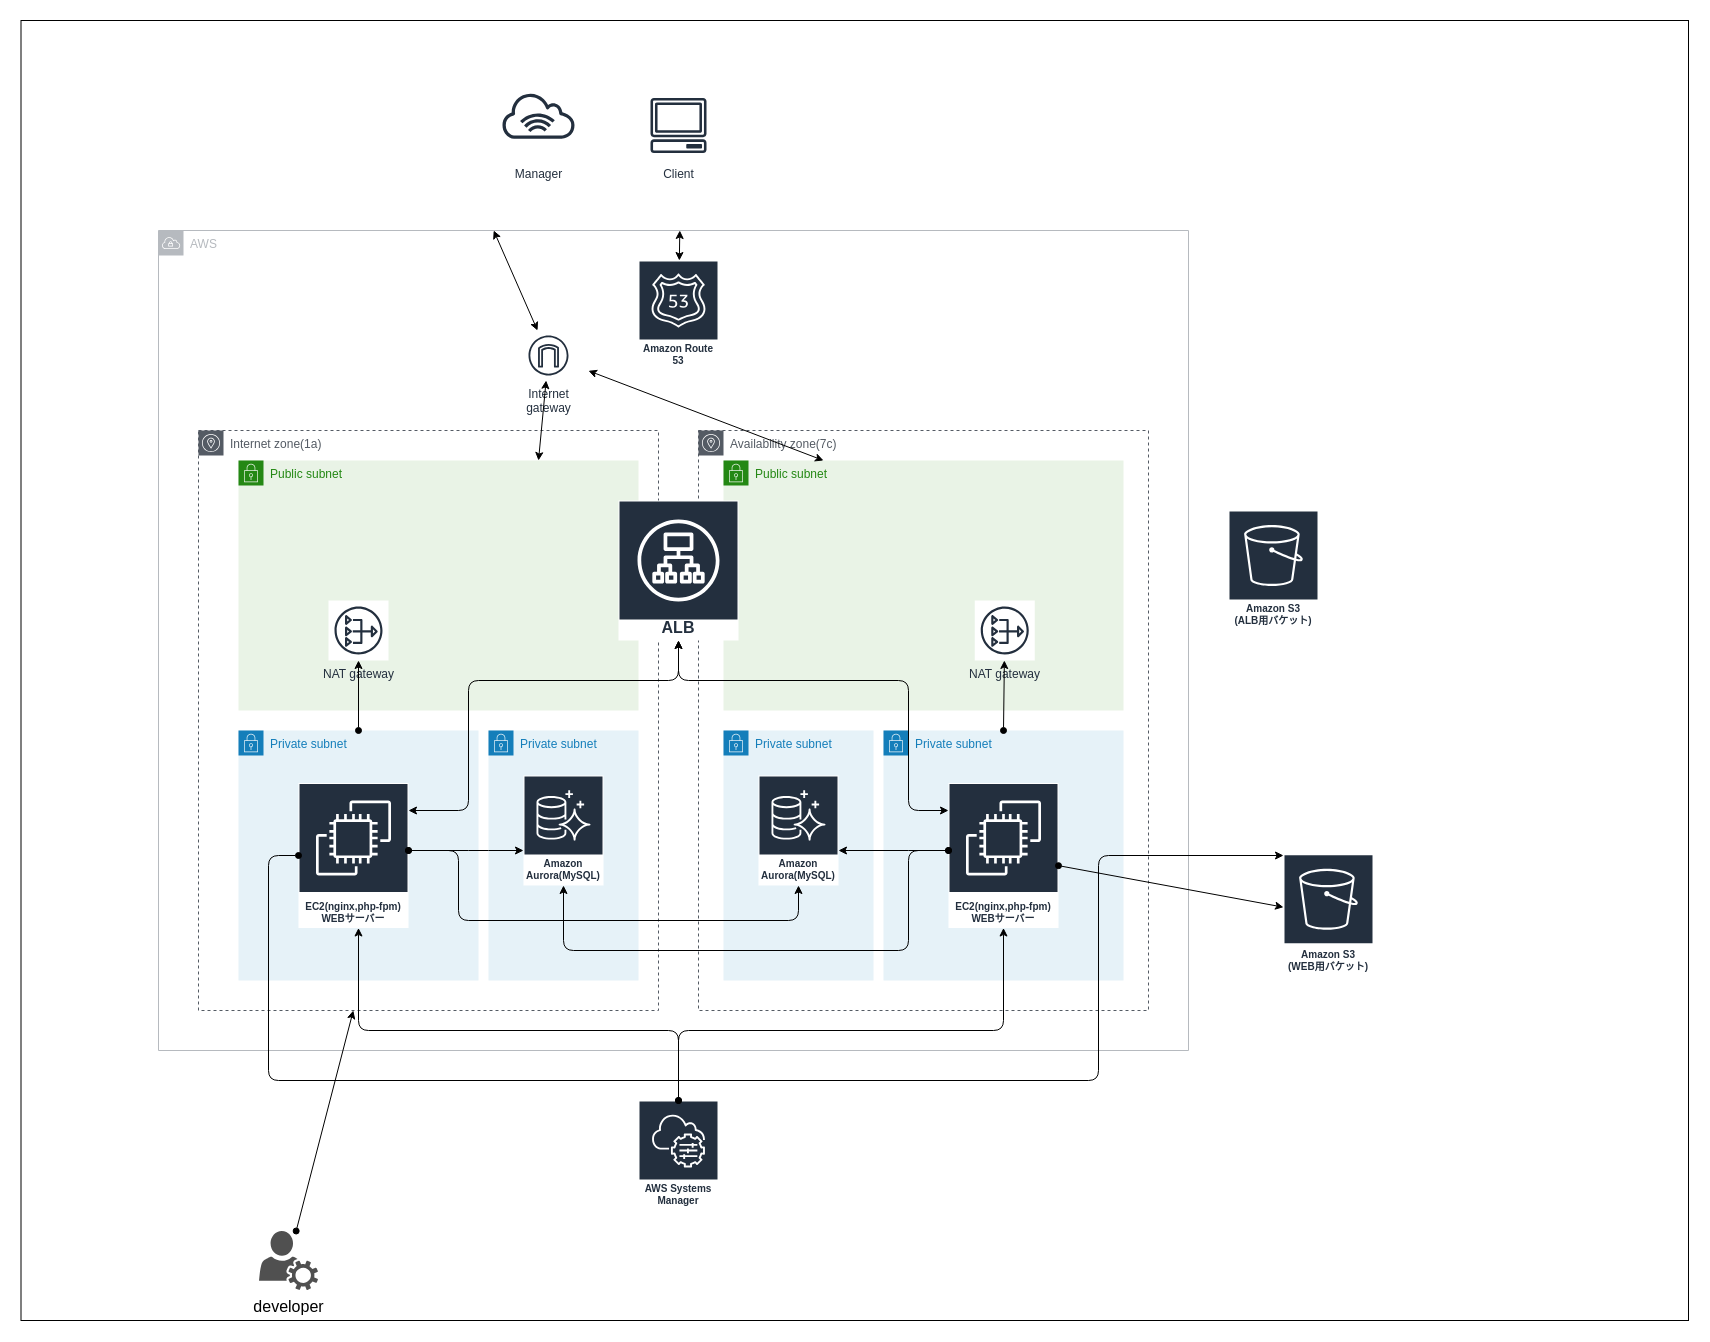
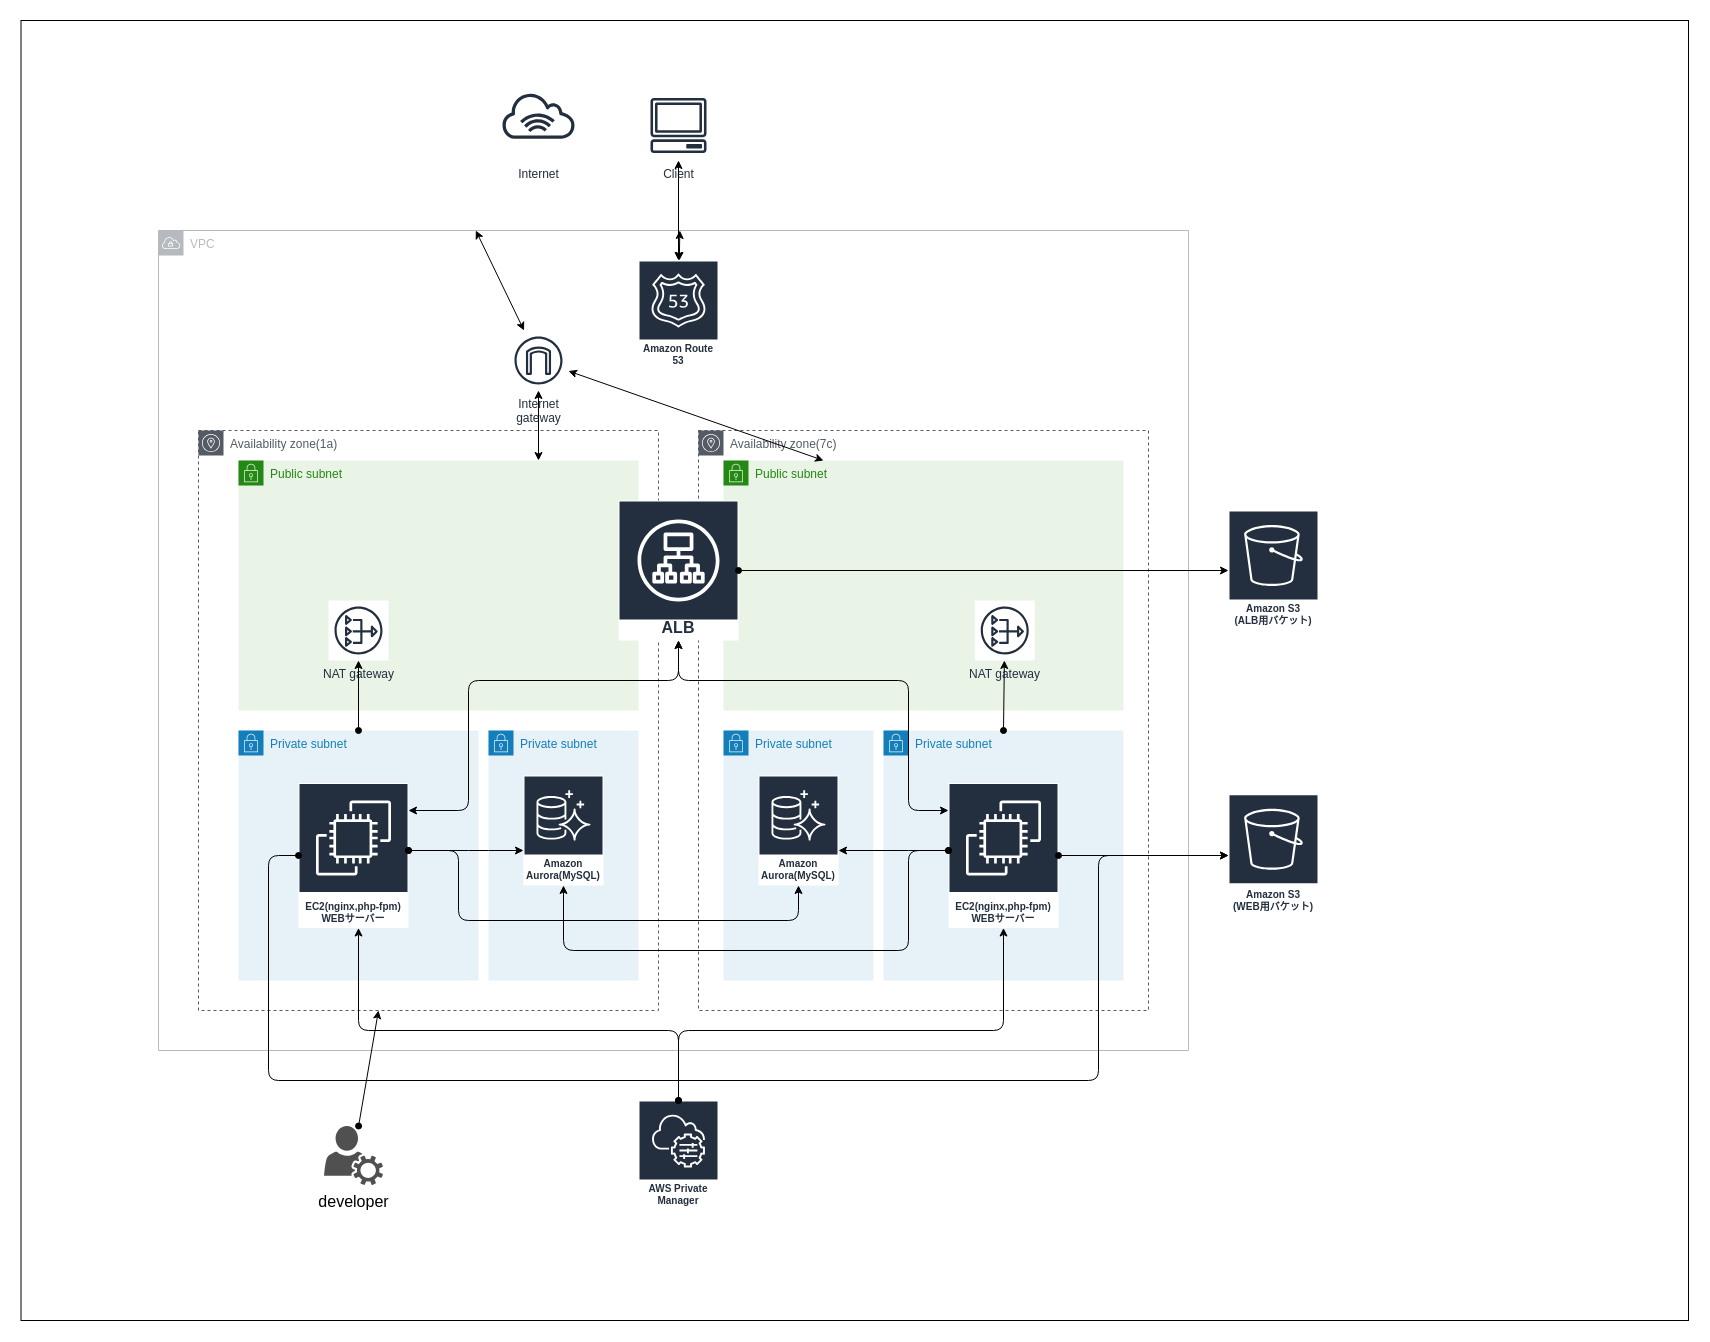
node "Manager": label "Manager" -> "Internet"
edge "Client" -- "Amazon Route 53": added
node "AWS": label "AWS" -> "VPC"
node "Internet gateway": size 80x50 -> 60x60
node "Internet zone(1a)": label "Internet zone(1a)" -> "Availability zone(1a)"
edge "ALB" -- "Amazon S3 (ALB用バケット)": added
node "Amazon S3 (WEB用バケット)": moved (1329, 916) -> (1274, 856)
node "AWS Systems Manager": label "AWS Systems Manager" -> "AWS Private Manager"
node "developer": moved (289, 1261) -> (354, 1156)
